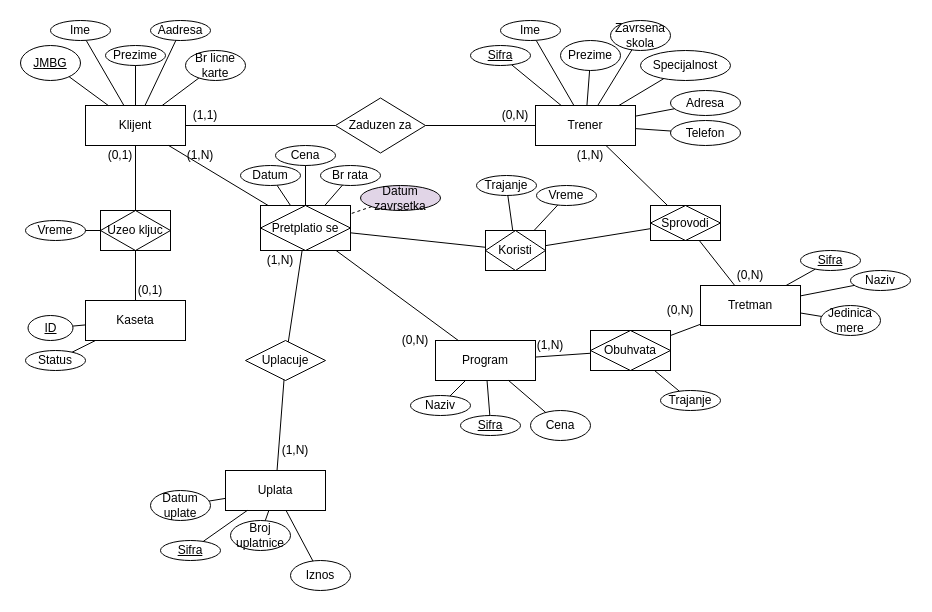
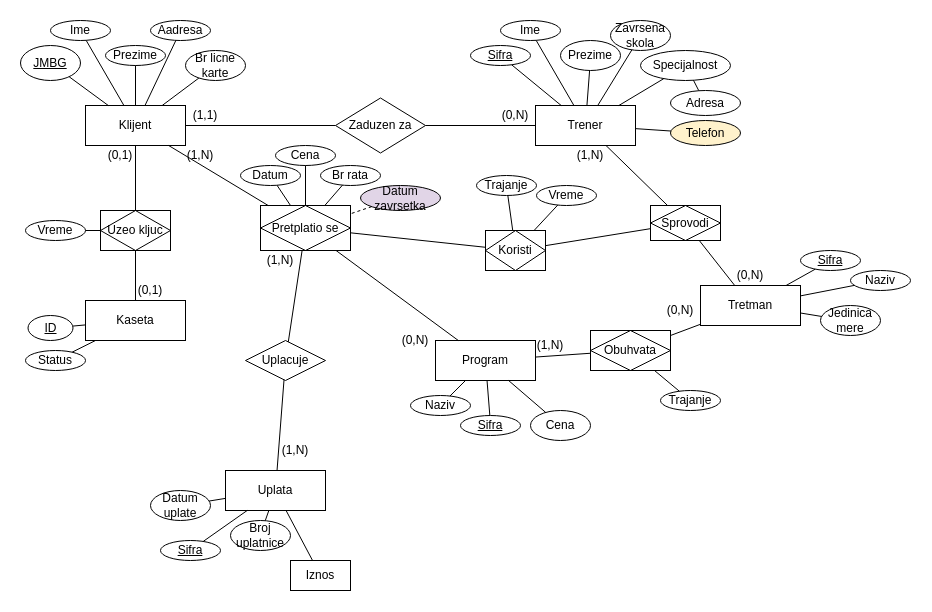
edge "Adresa" -- "Trener": now "Adresa" -- "Specijalnost"
node "Telefon": fillcolor #ffffff -> #fff2cc
node "Iznos": shape ellipse -> rectangle
